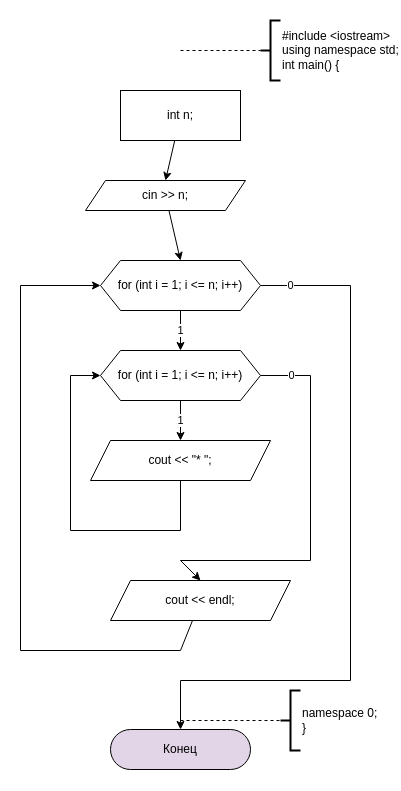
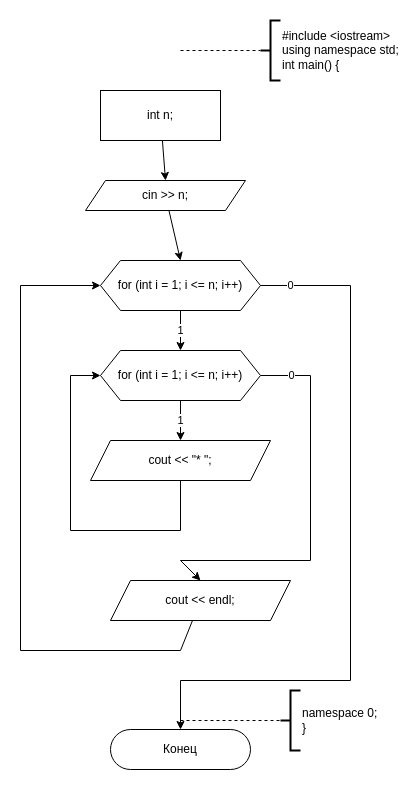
node "int n;": moved (181, 116) -> (161, 116)
node "Конец": fillcolor #e1d5e7 -> #ffffff
